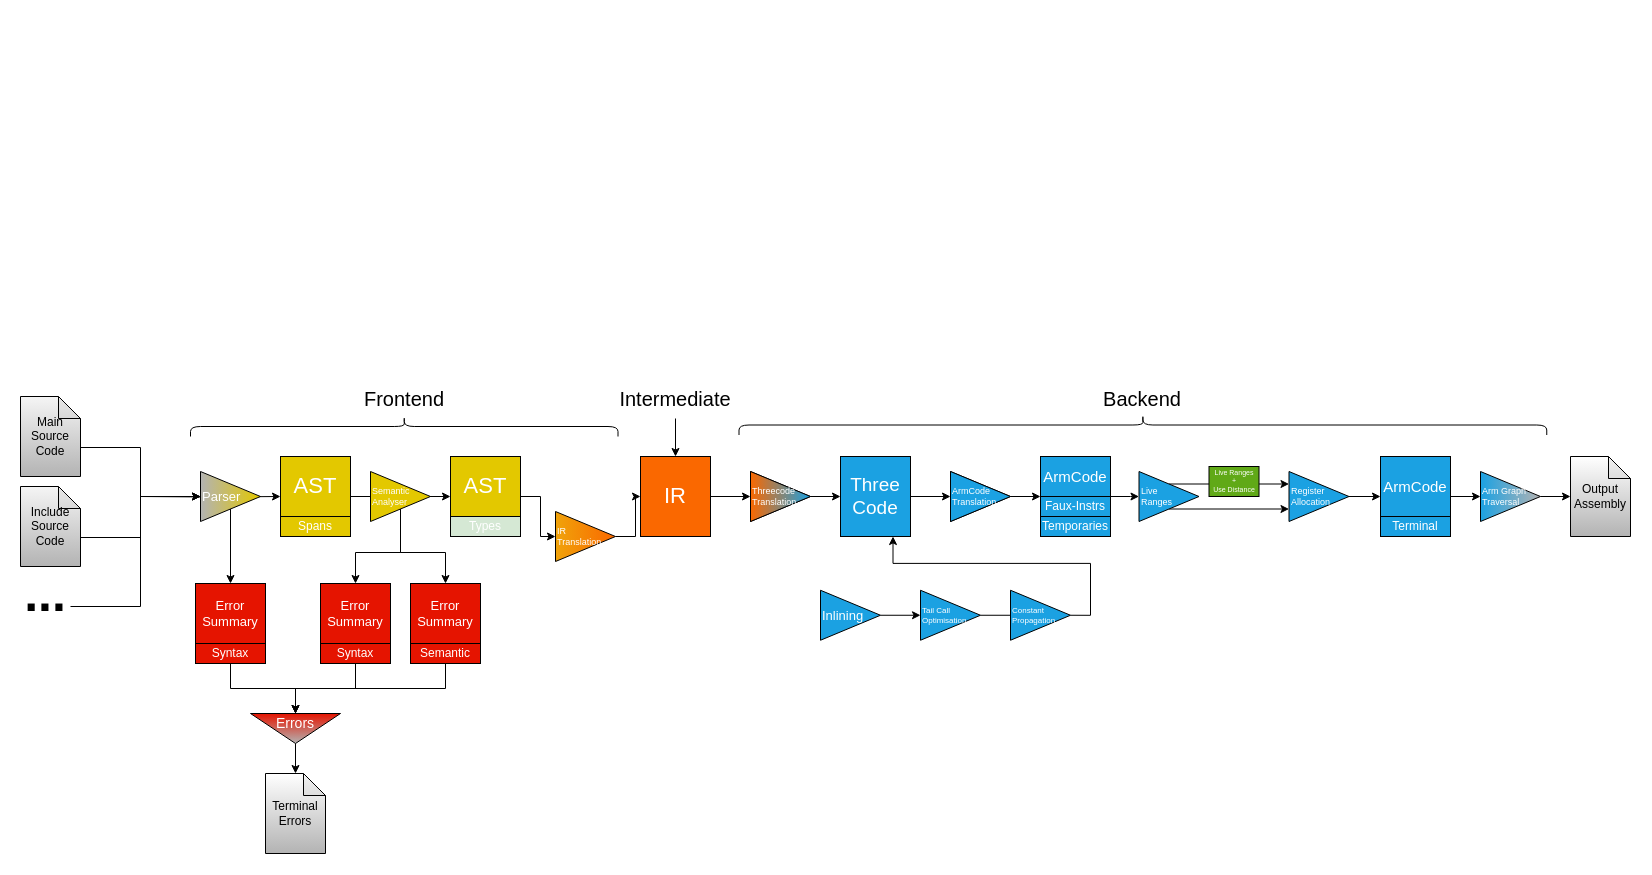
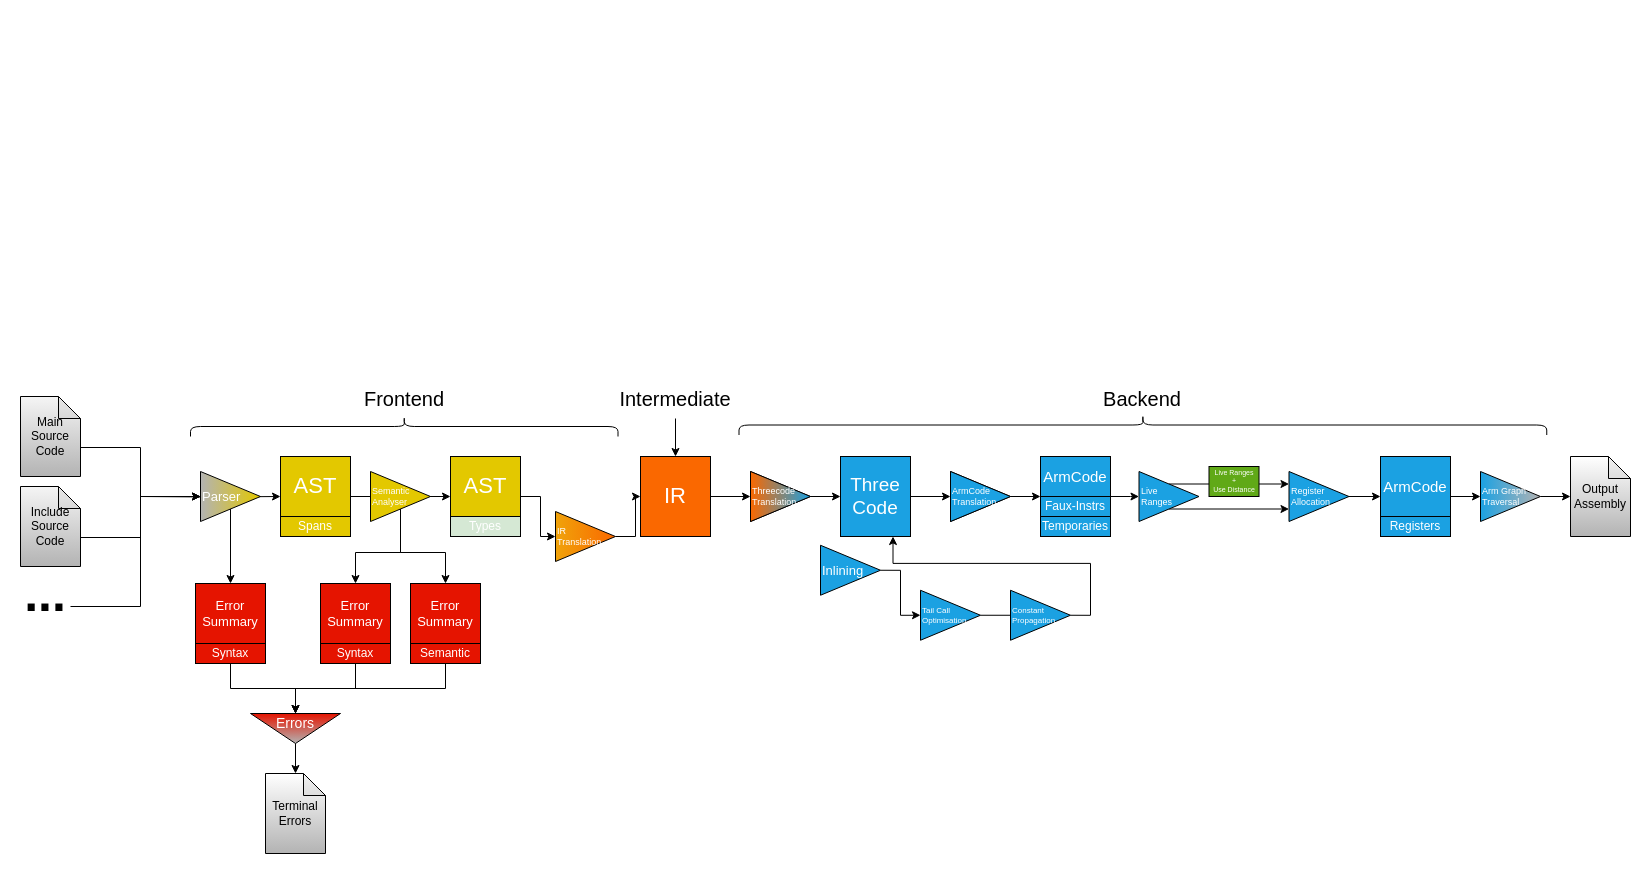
node "Terminal": label "Terminal" -> "Registers"
node "Inlining": moved (851, 615) -> (851, 570)
